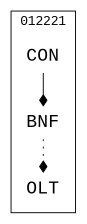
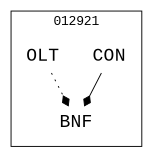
cluster "012221": label "012221" -> "012921"
edge "BNF" -> "OLT": reversed
